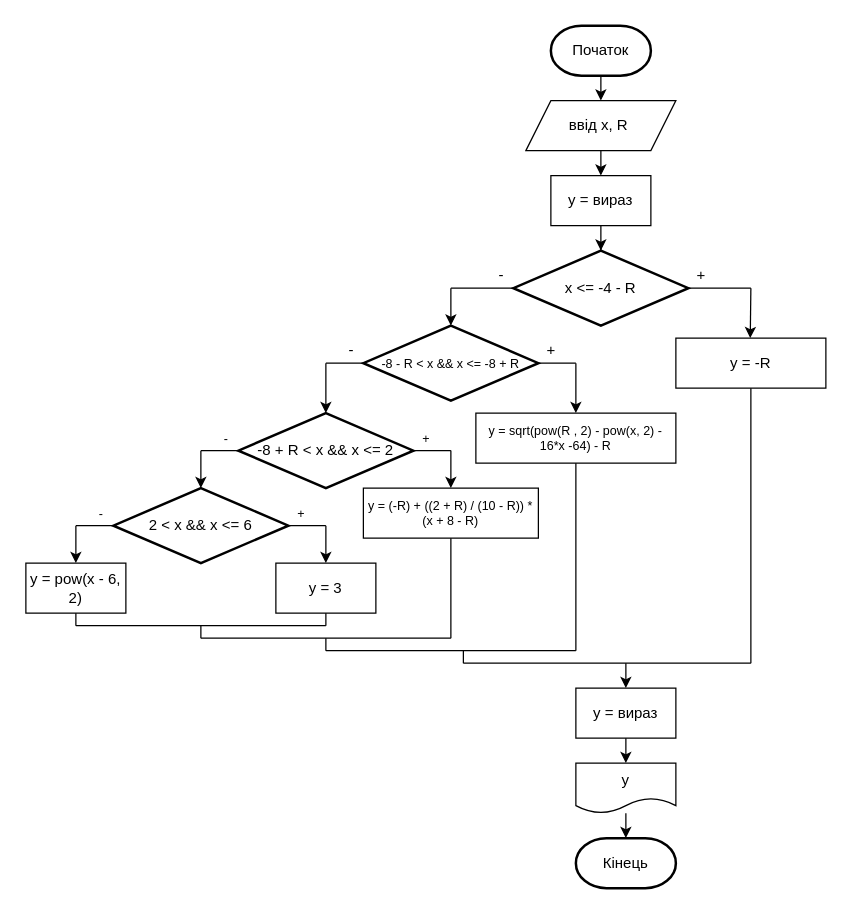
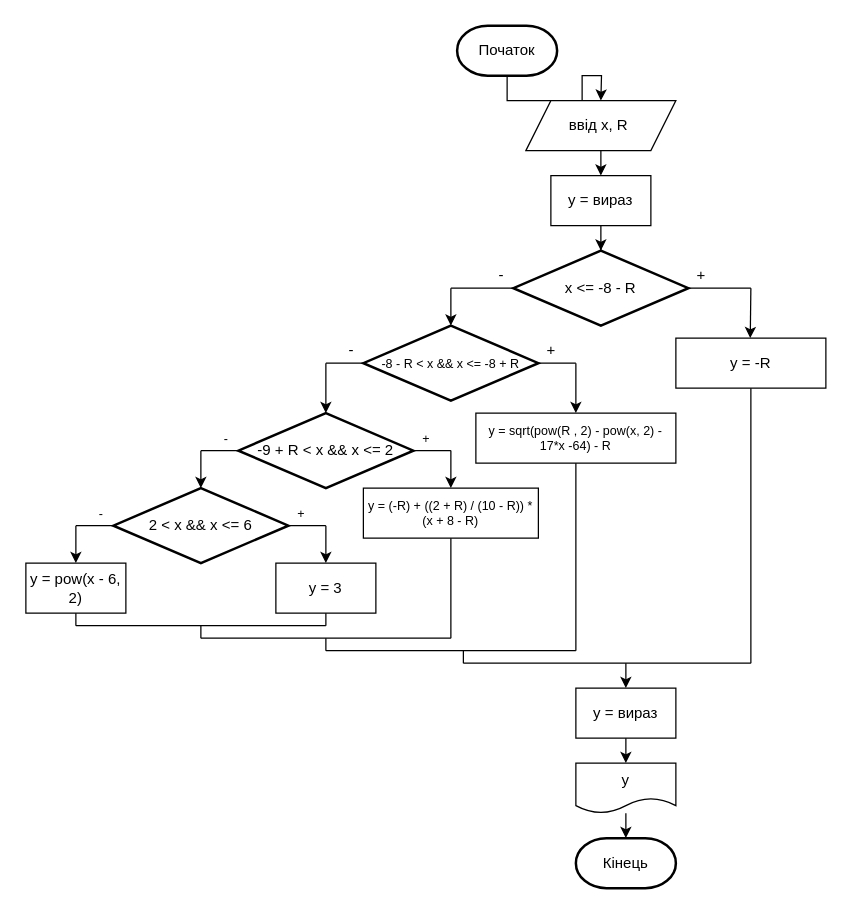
node "Початок": moved (601, 51) -> (507, 51)
node "x <= -4 - R": label "x <= -4 - R" -> "x <= -8 - R"
node "y = sqrt(pow(R , 2) - pow(x, 2) - 16*x -64) - R": label "y = sqrt(pow(R , 2) - pow(x, 2) - 16*x -64) - R" -> "y = sqrt(pow(R , 2) - pow(x, 2) - 17*x -64) - R"
node "-8 + R < x && x <= 2": label "-8 + R < x && x <= 2" -> "-9 + R < x && x <= 2"
